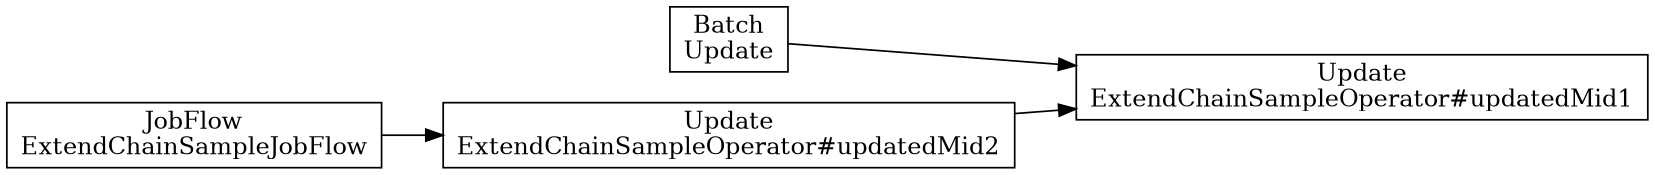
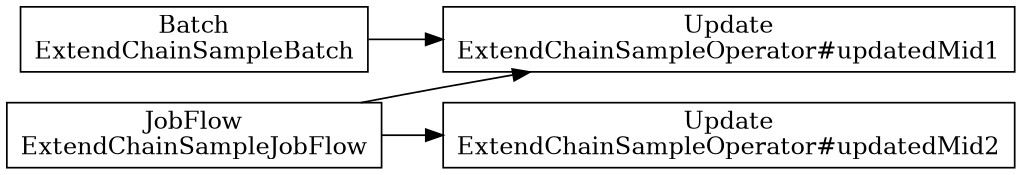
node "Batch Update": label "Batch Update" -> "Batch ExtendChainSampleBatch"
edge "Update ExtendChainSampleOperator#updatedMid2" -> "Update ExtendChainSampleOperator#updatedMid1": now "JobFlow ExtendChainSampleJobFlow" -> "Update ExtendChainSampleOperator#updatedMid1"
